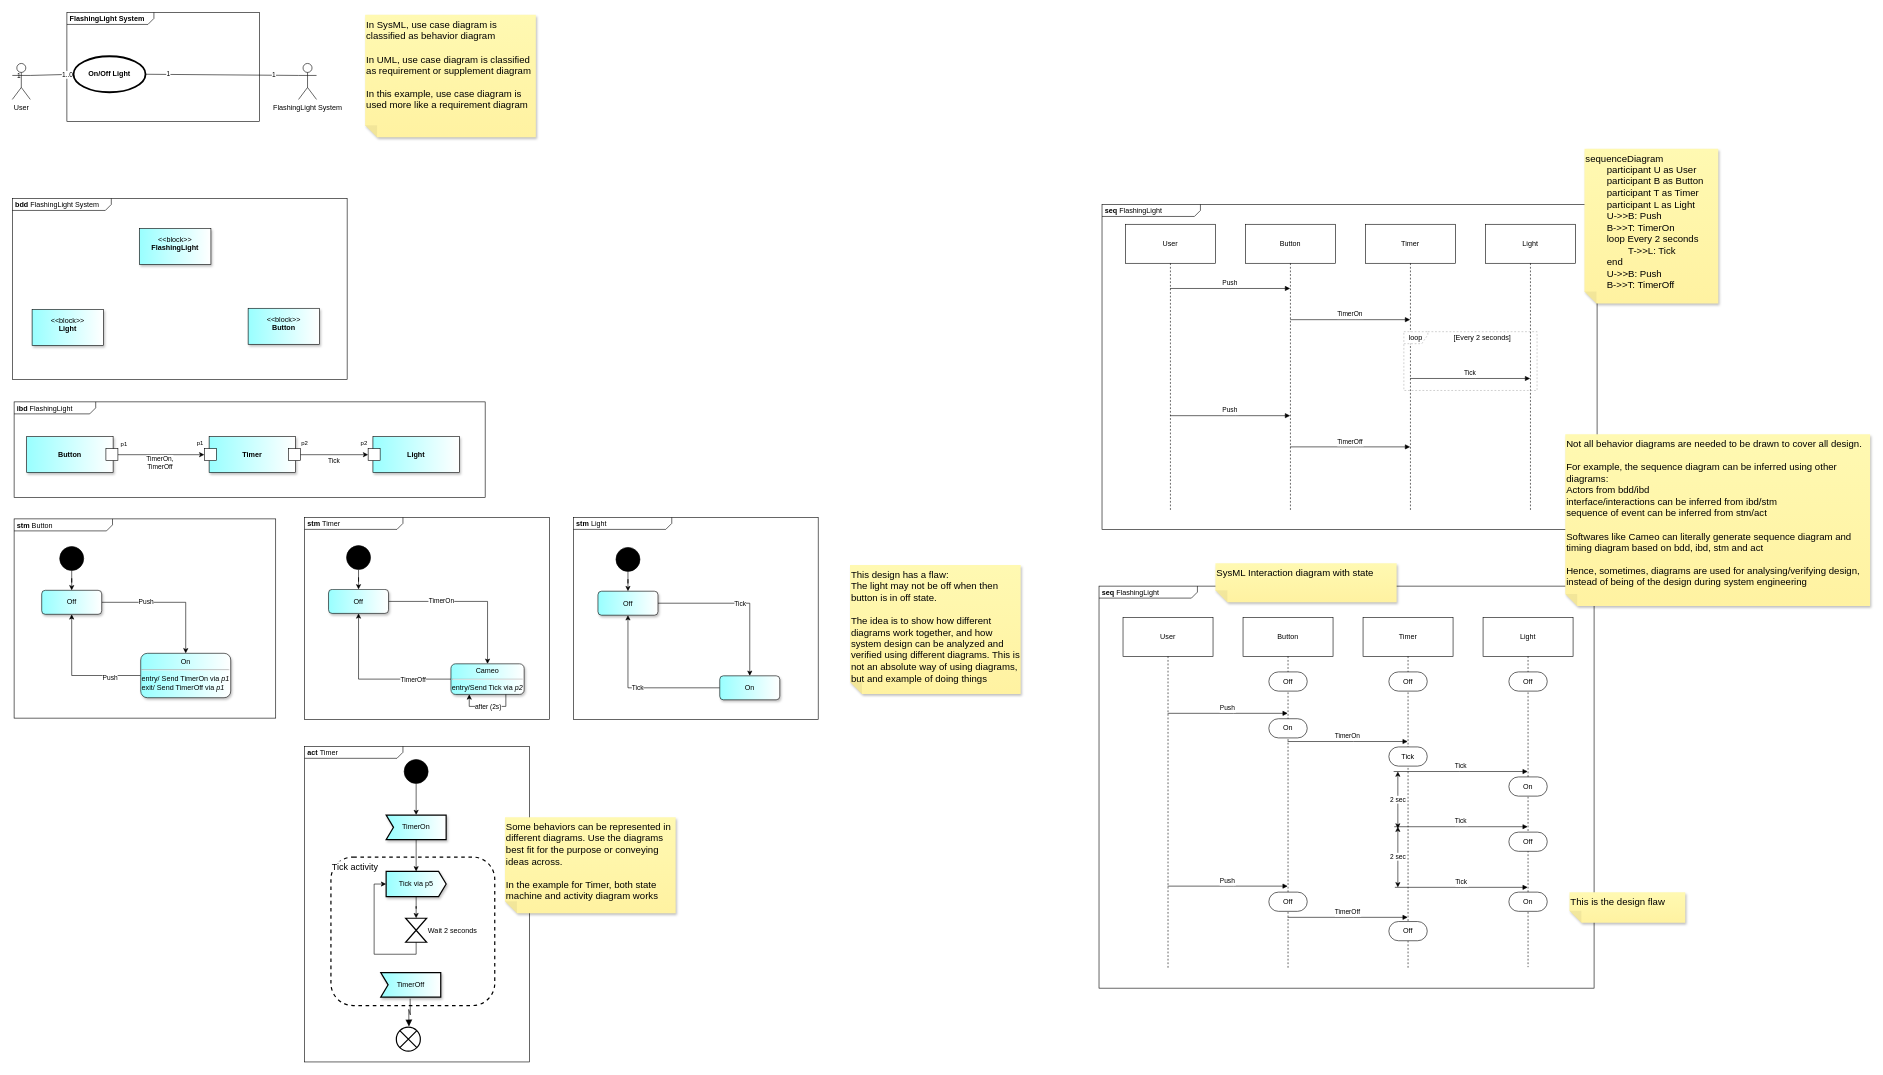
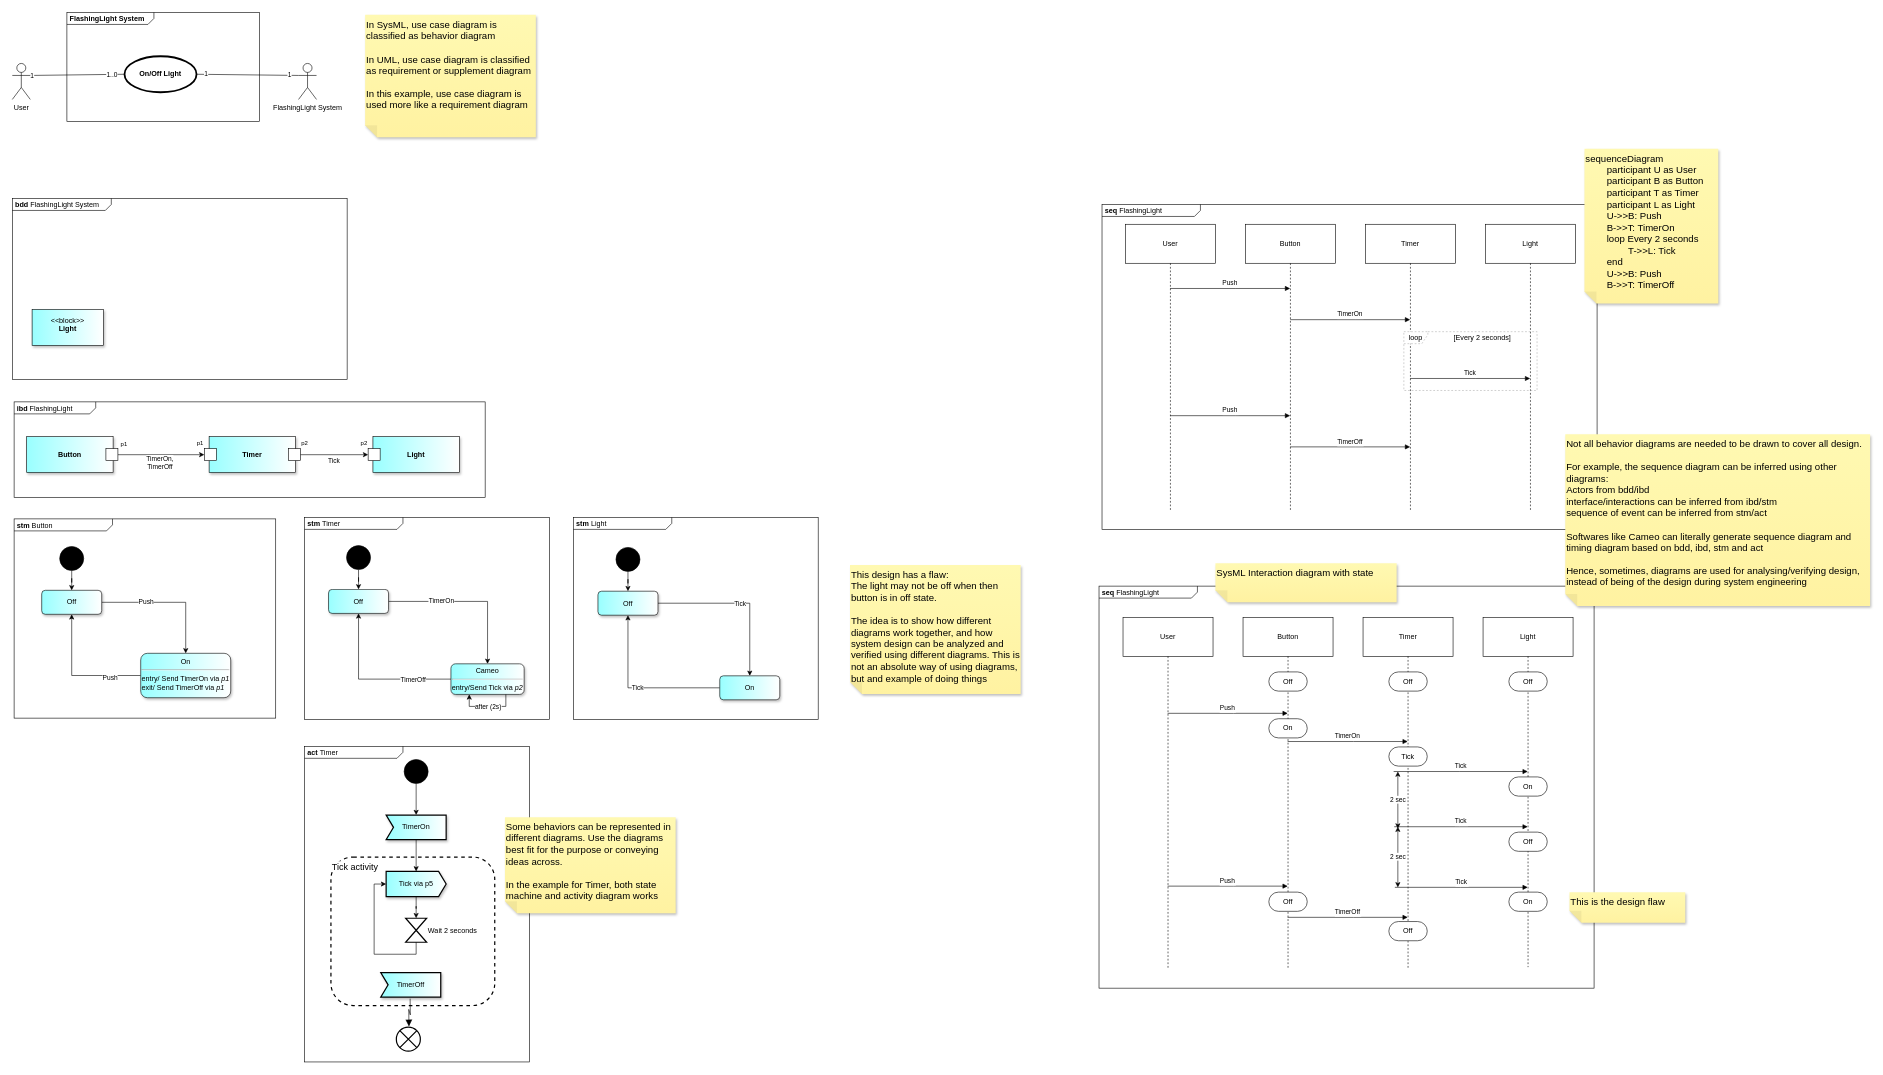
node "On/Off Light": moved (110, 74) -> (161, 74)
node "<<block>> FlashingLight": removed
node "<<block>> Button": removed
